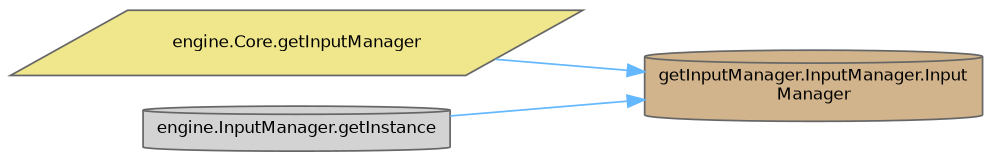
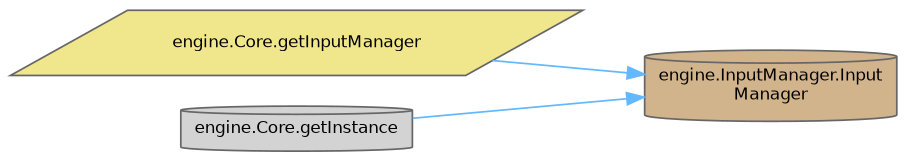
node "getInputManager.InputManager.Input Manager": label "getInputManager.InputManager.Input Manager" -> "engine.InputManager.Input Manager"
node "engine.InputManager.getInstance": label "engine.InputManager.getInstance" -> "engine.Core.getInstance"
